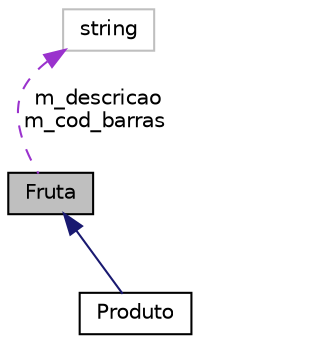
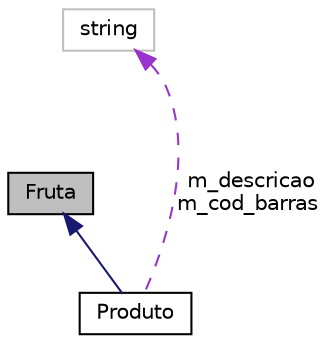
edge "Fruta" -> "string": now "Produto" -> "string"
